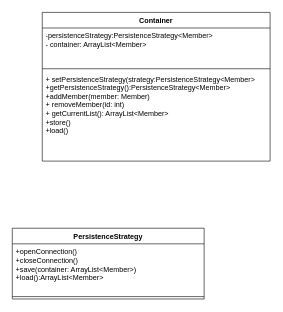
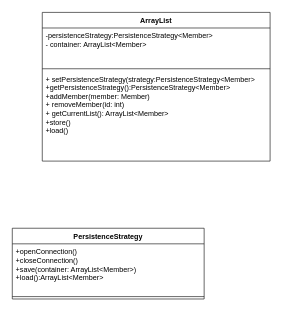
node "Container": label "Container" -> "ArrayList"
